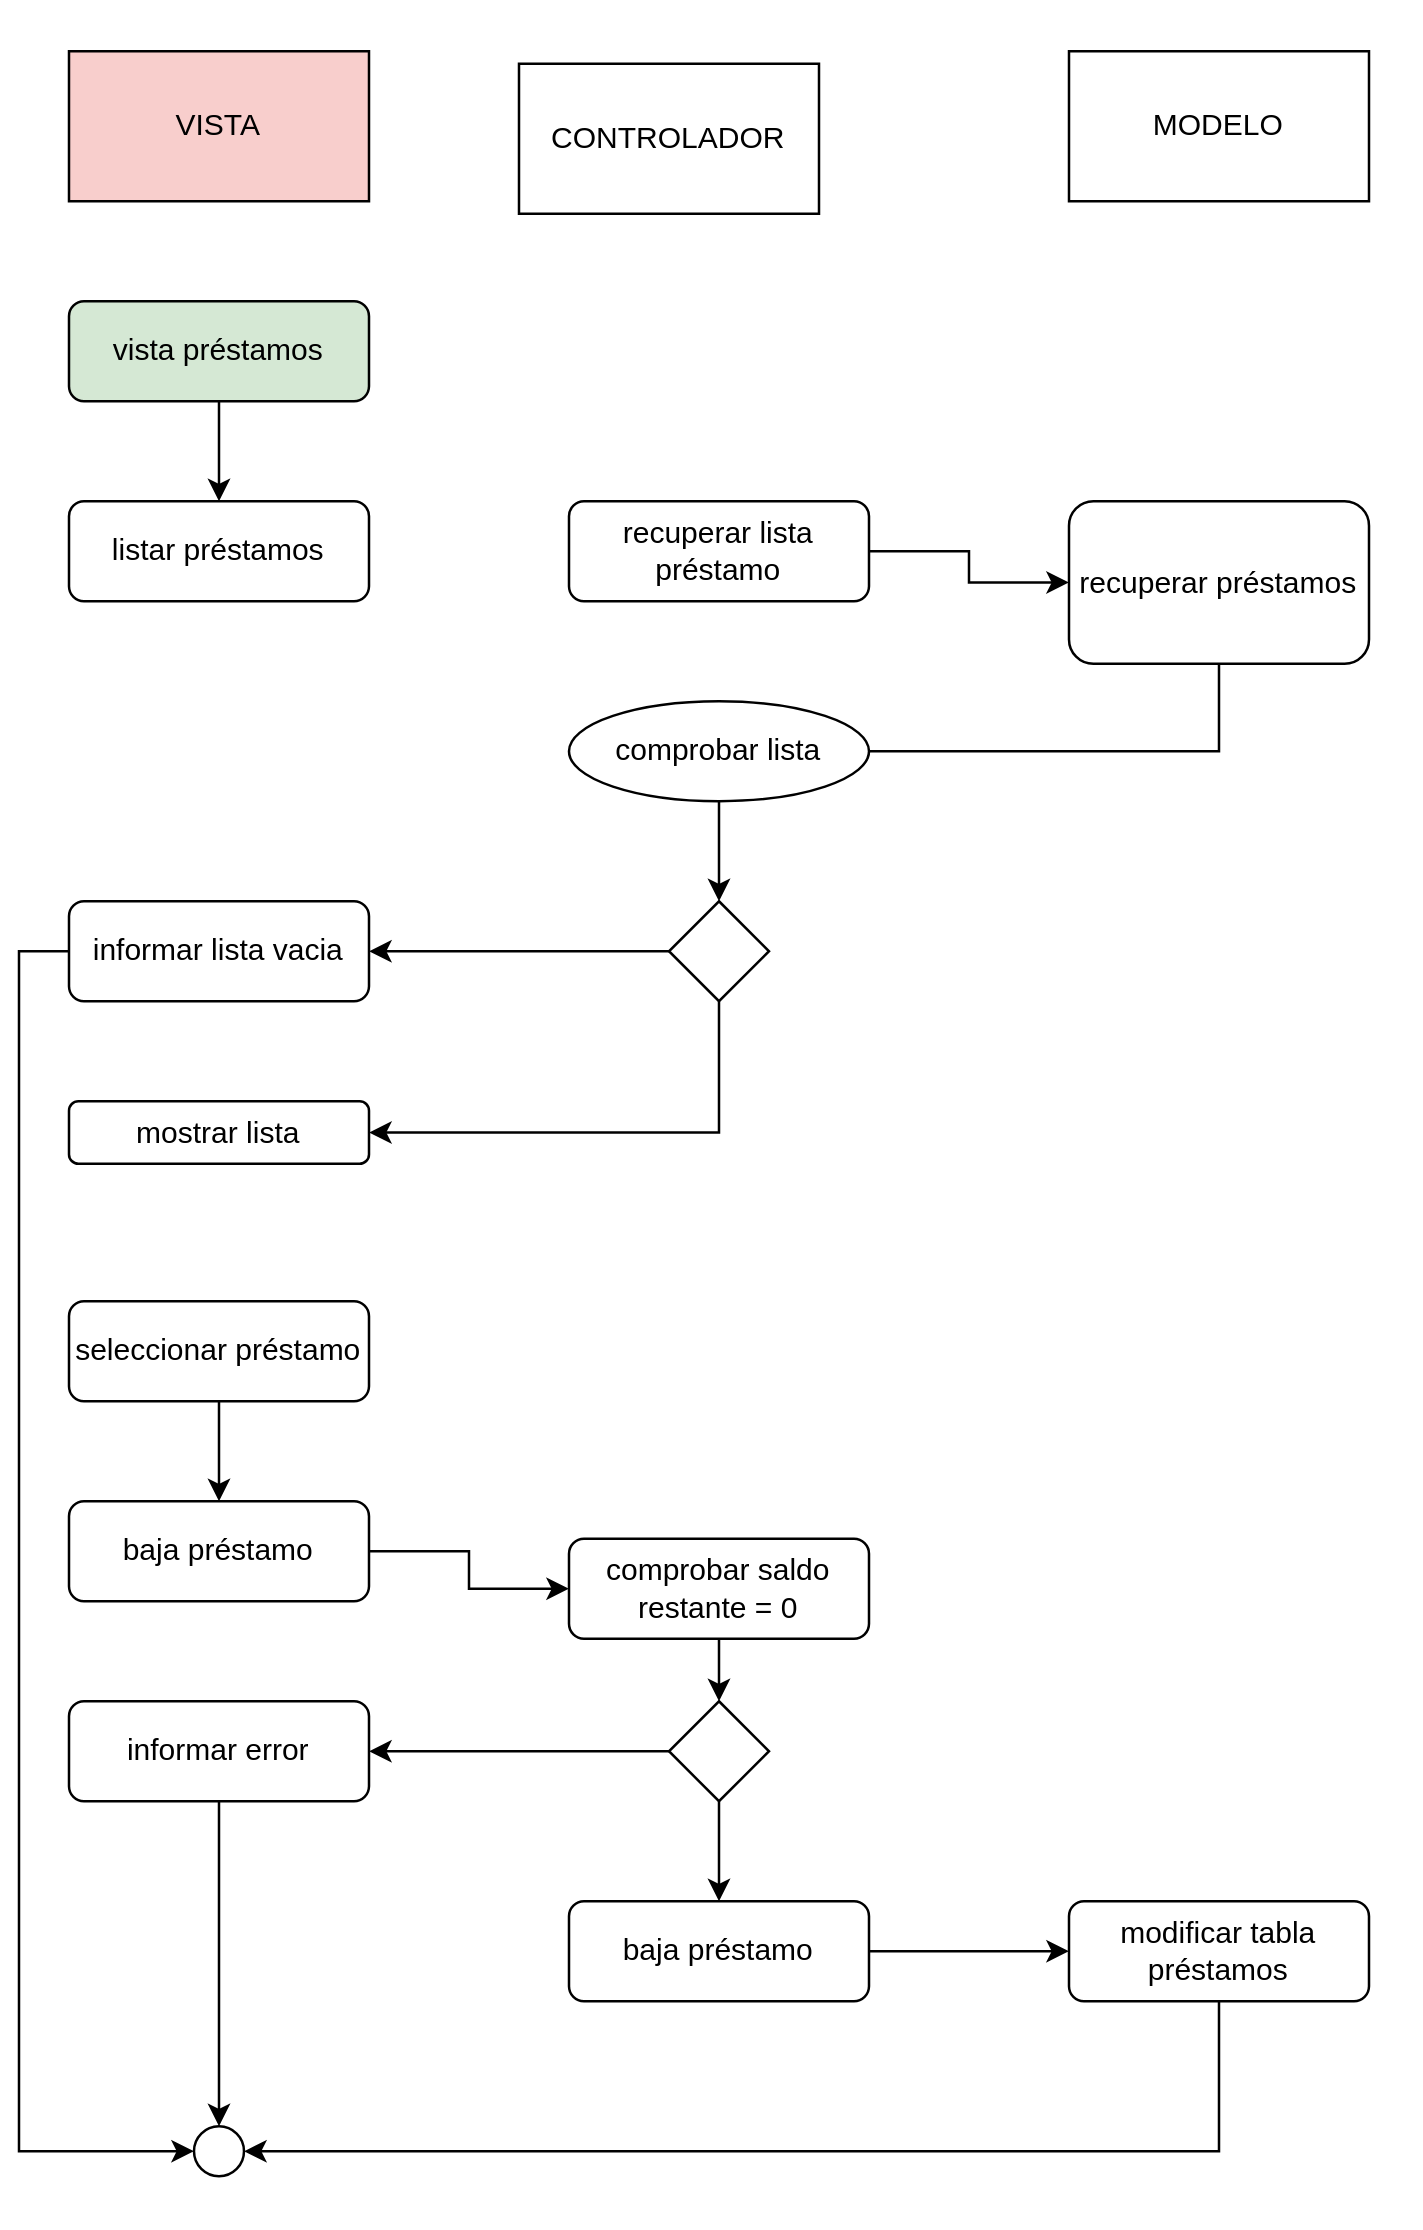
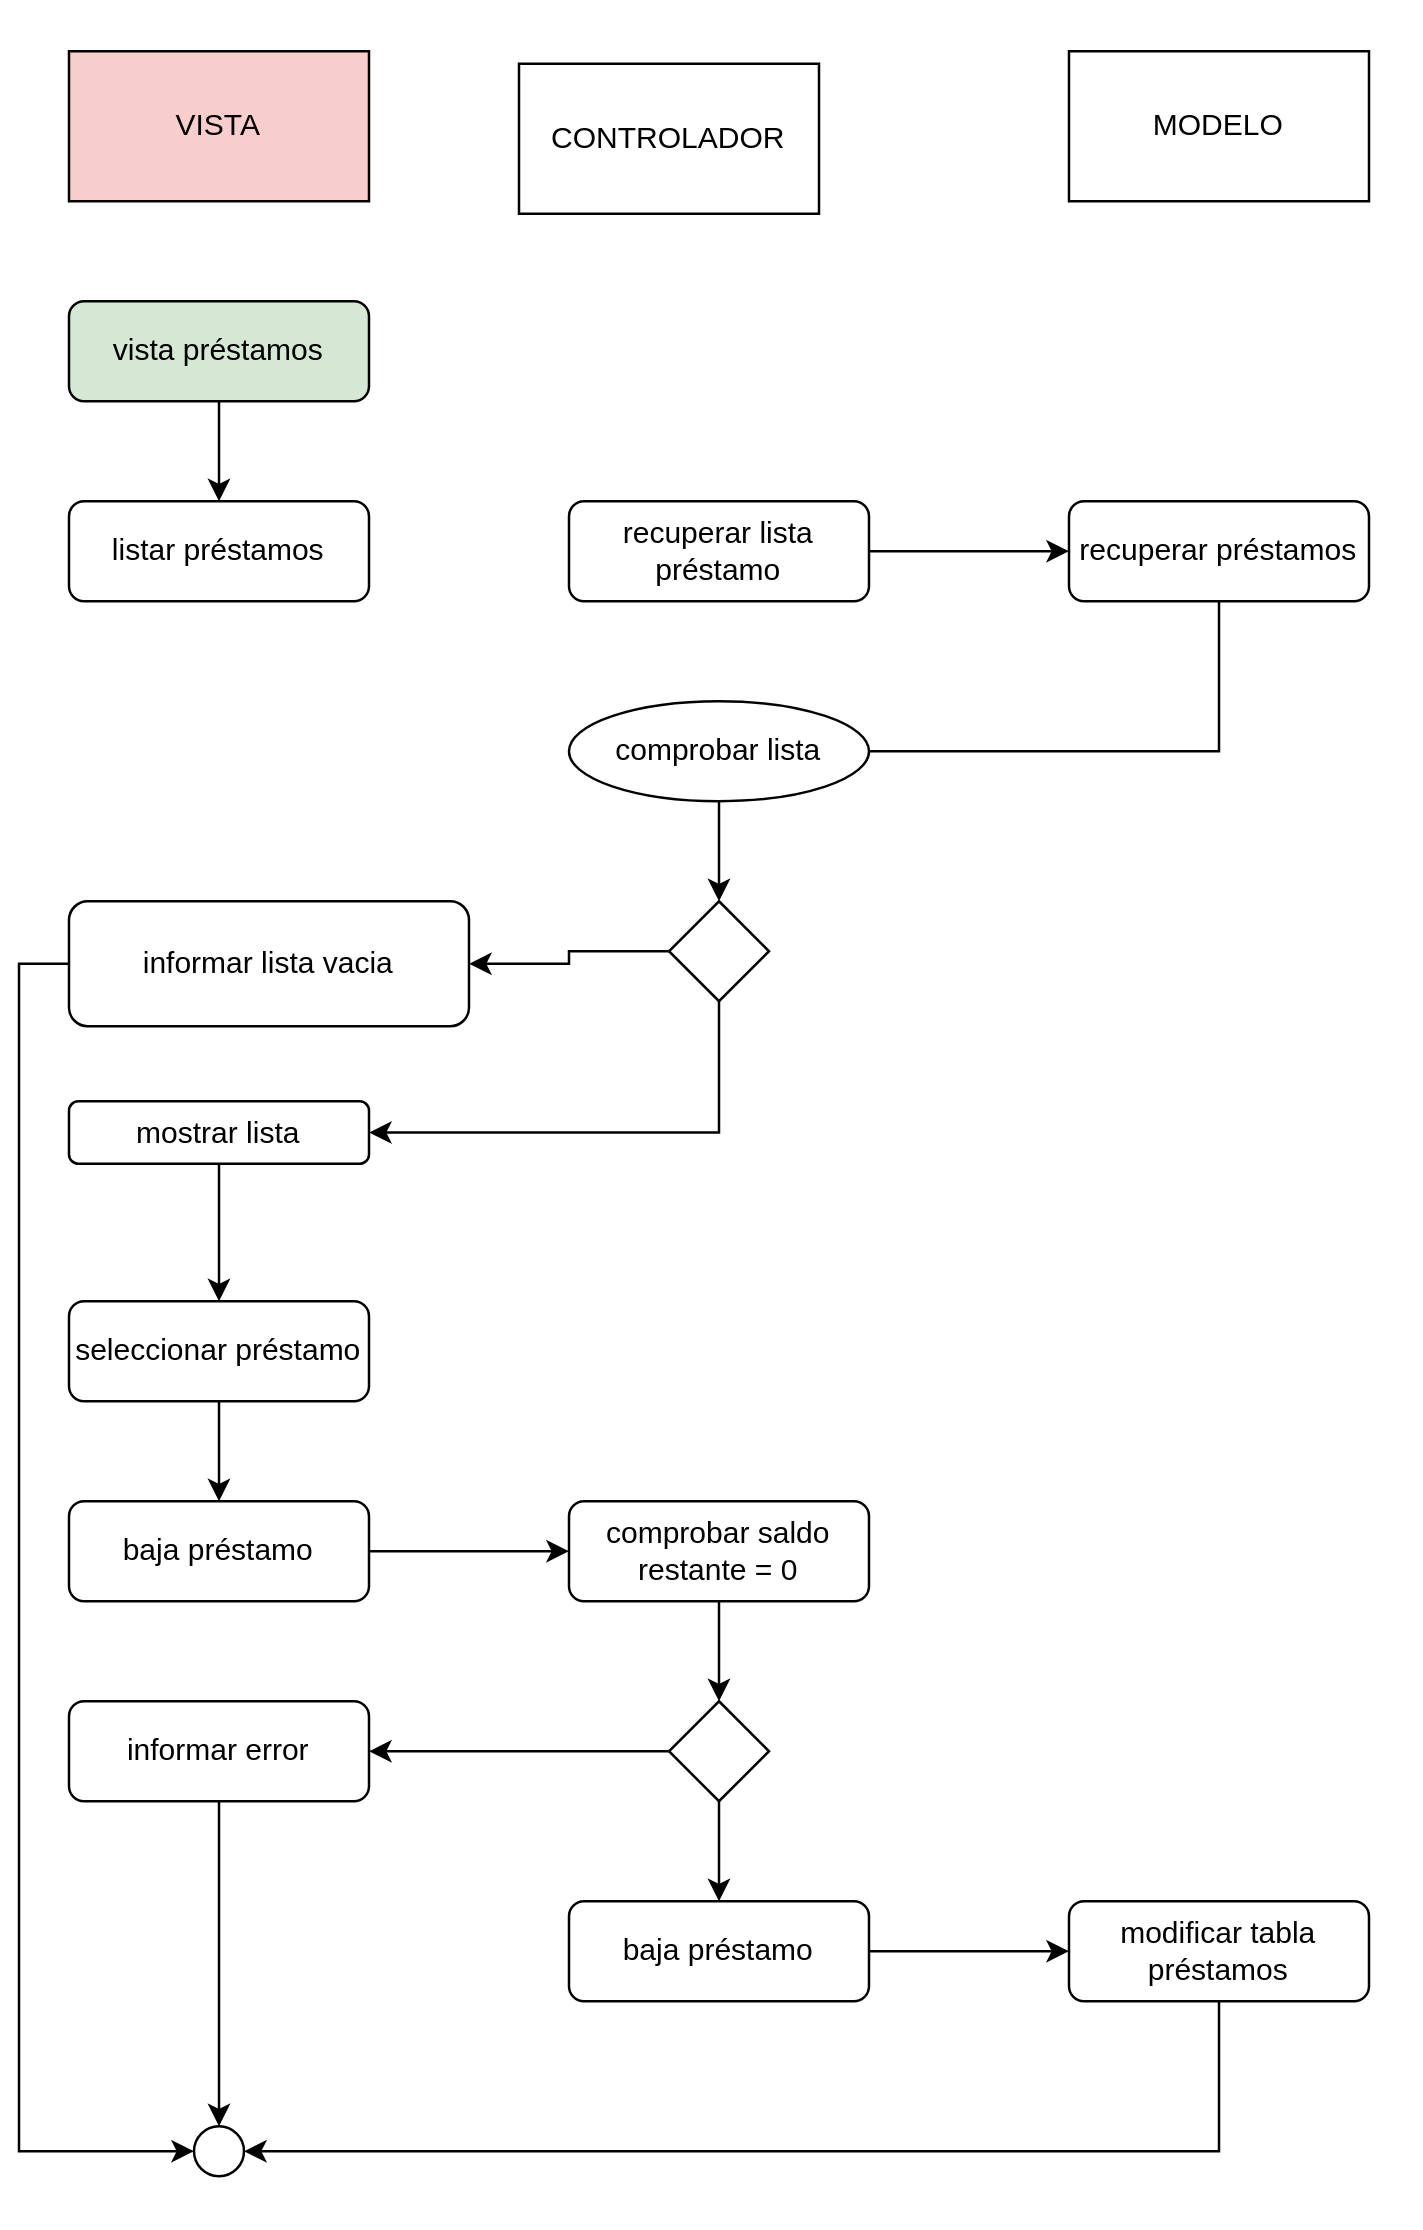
node "recuperar préstamos": size 300x163 -> 300x100
node "informar lista vacia": size 300x100 -> 400x125
edge "mostrar lista" -> "seleccionar préstamo": added
node "comprobar saldo restante = 0": moved (719, 1589) -> (719, 1551)
